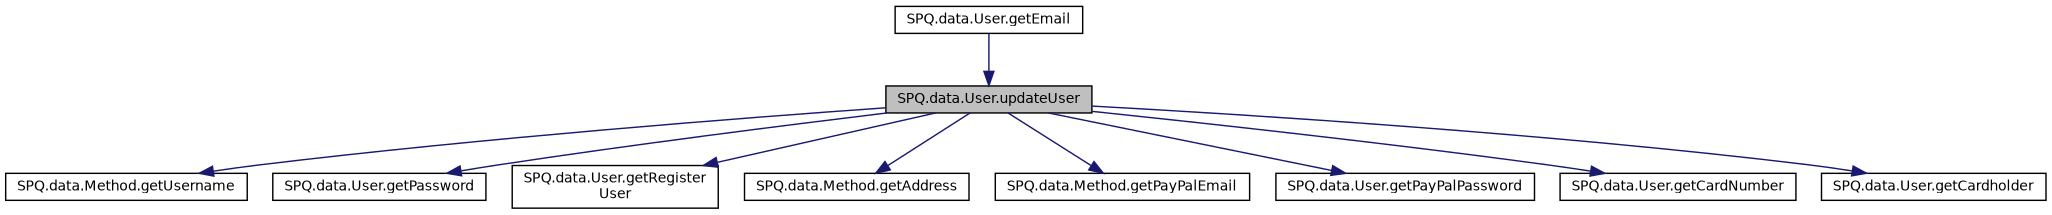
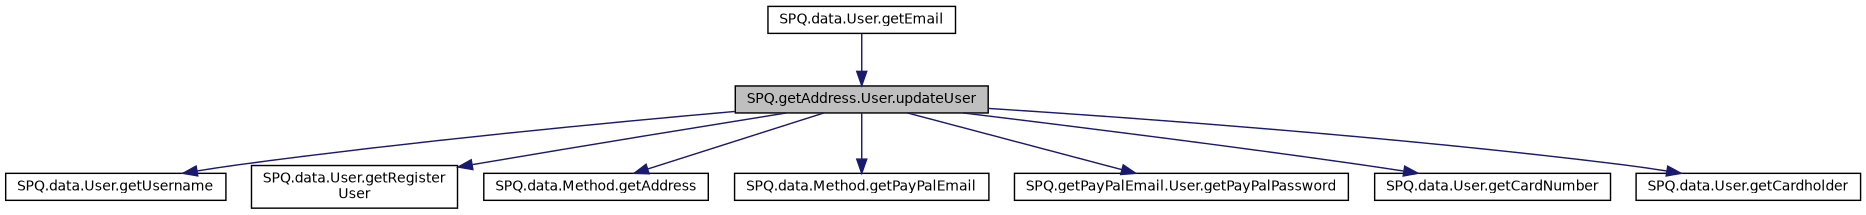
node "SPQ.data.User.updateUser": label "SPQ.data.User.updateUser" -> "SPQ.getAddress.User.updateUser"
node "SPQ.data.Method.getUsername": label "SPQ.data.Method.getUsername" -> "SPQ.data.User.getUsername"
node "SPQ.data.User.getPassword": removed
node "SPQ.data.User.getPayPalPassword": label "SPQ.data.User.getPayPalPassword" -> "SPQ.getPayPalEmail.User.getPayPalPassword"
